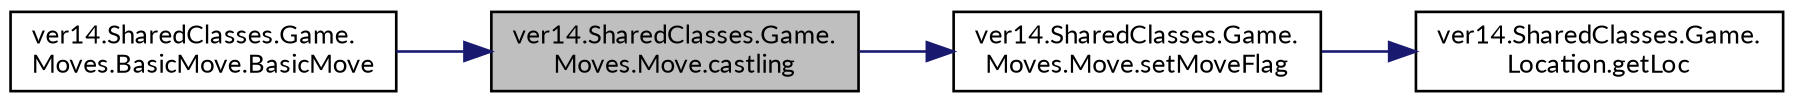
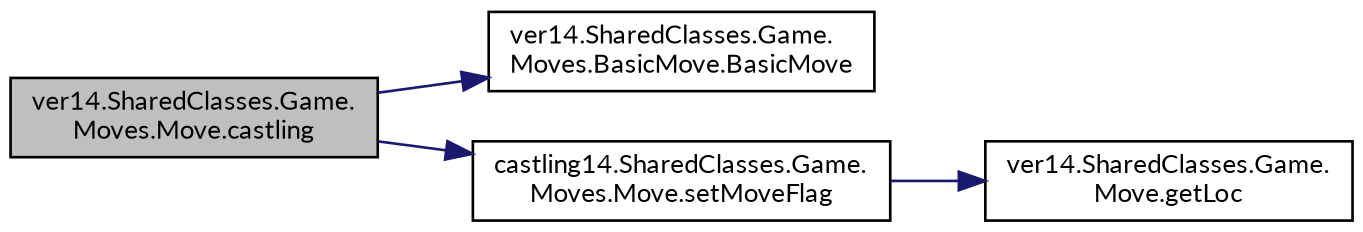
edge "ver14.SharedClasses.Game. Moves.BasicMove.BasicMove" -> "ver14.SharedClasses.Game. Moves.Move.castling": reversed
node "ver14.SharedClasses.Game. Moves.Move.setMoveFlag": label "ver14.SharedClasses.Game. Moves.Move.setMoveFlag" -> "castling14.SharedClasses.Game. Moves.Move.setMoveFlag"
node "ver14.SharedClasses.Game. Location.getLoc": label "ver14.SharedClasses.Game. Location.getLoc" -> "ver14.SharedClasses.Game. Move.getLoc"
